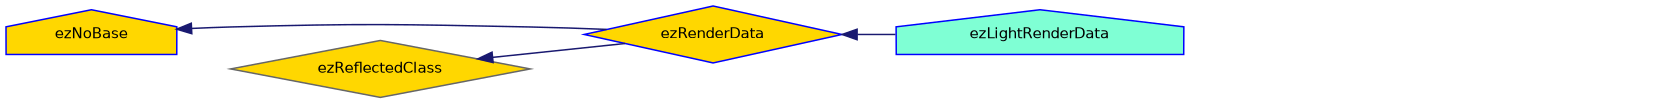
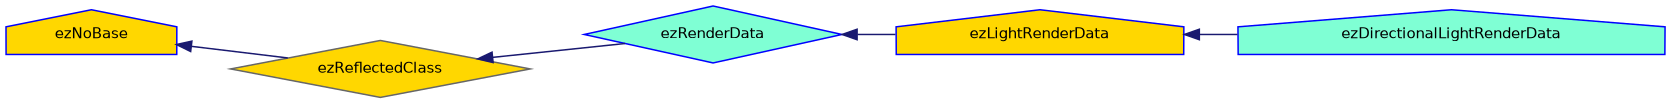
edge "ezRenderData" -> "ezNoBase": now "ezReflectedClass" -> "ezNoBase"
node "ezRenderData": fillcolor gold -> aquamarine
node "ezLightRenderData": fillcolor aquamarine -> gold
node "ezDirectionalLightRenderData": added
